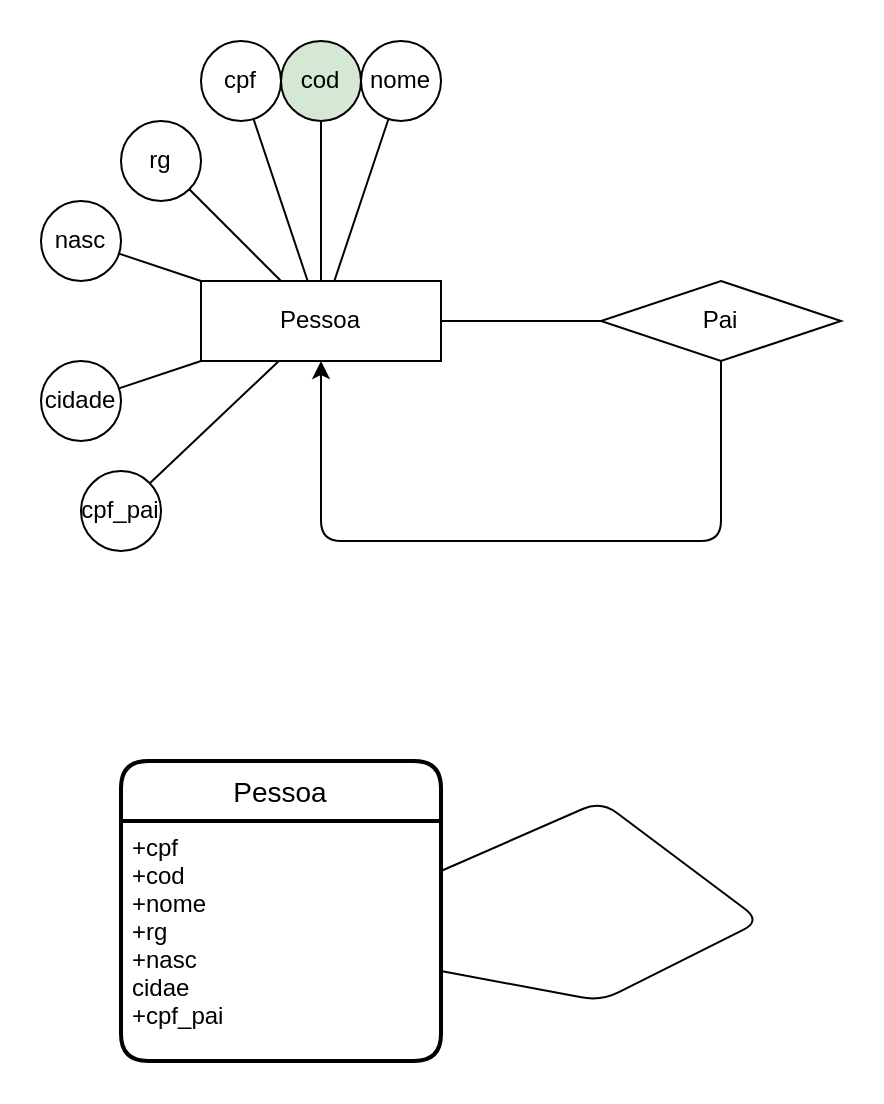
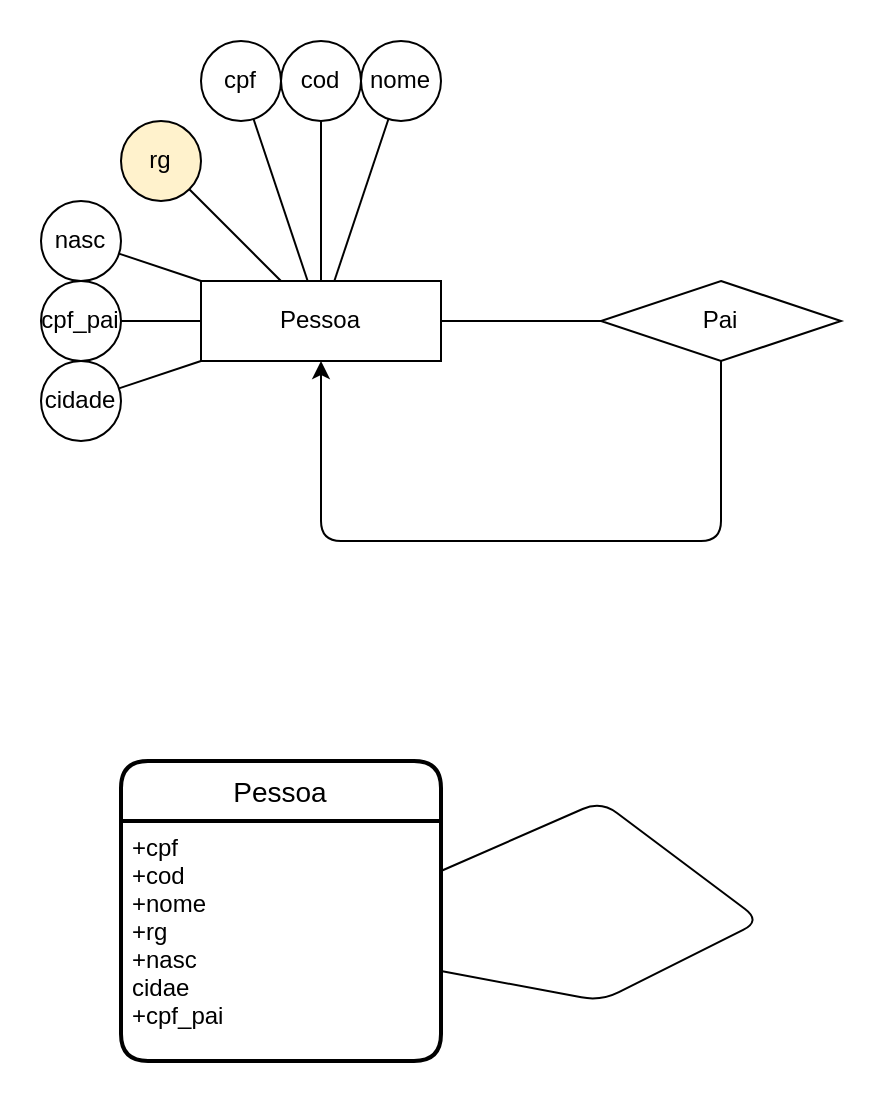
node "cod": fillcolor #d5e8d4 -> #ffffff
node "rg": fillcolor #ffffff -> #fff2cc
node "cpf_pai": moved (121, 511) -> (81, 321)
